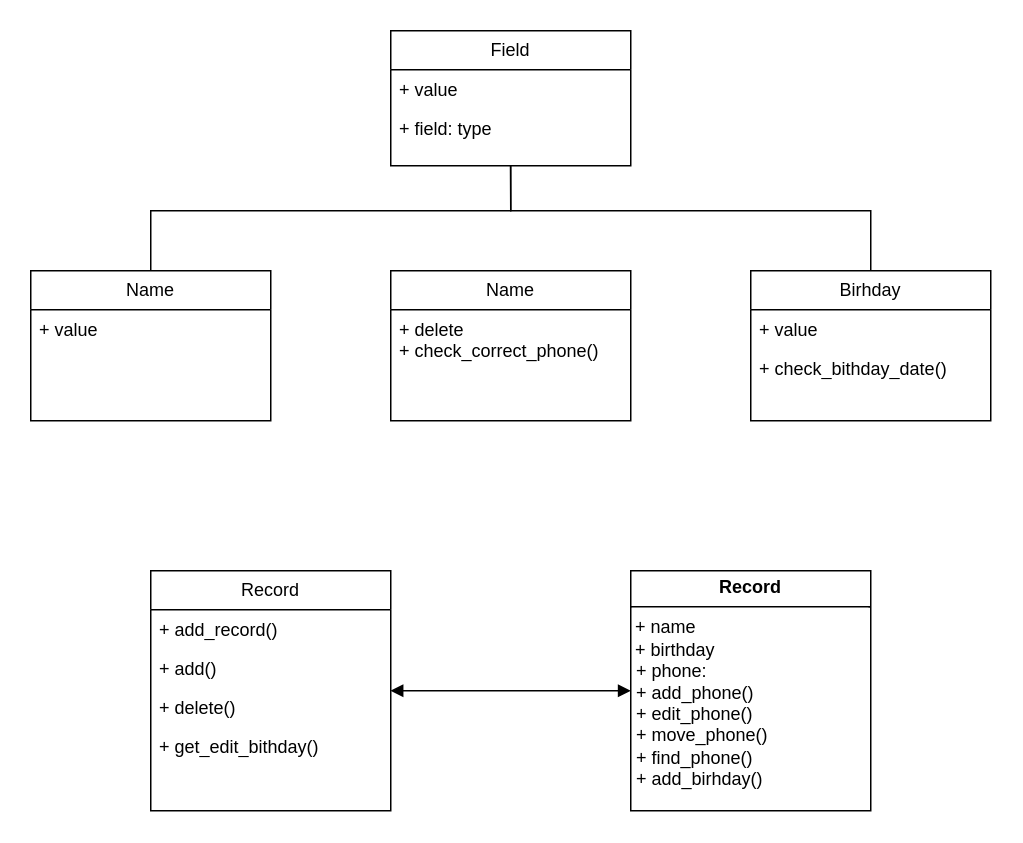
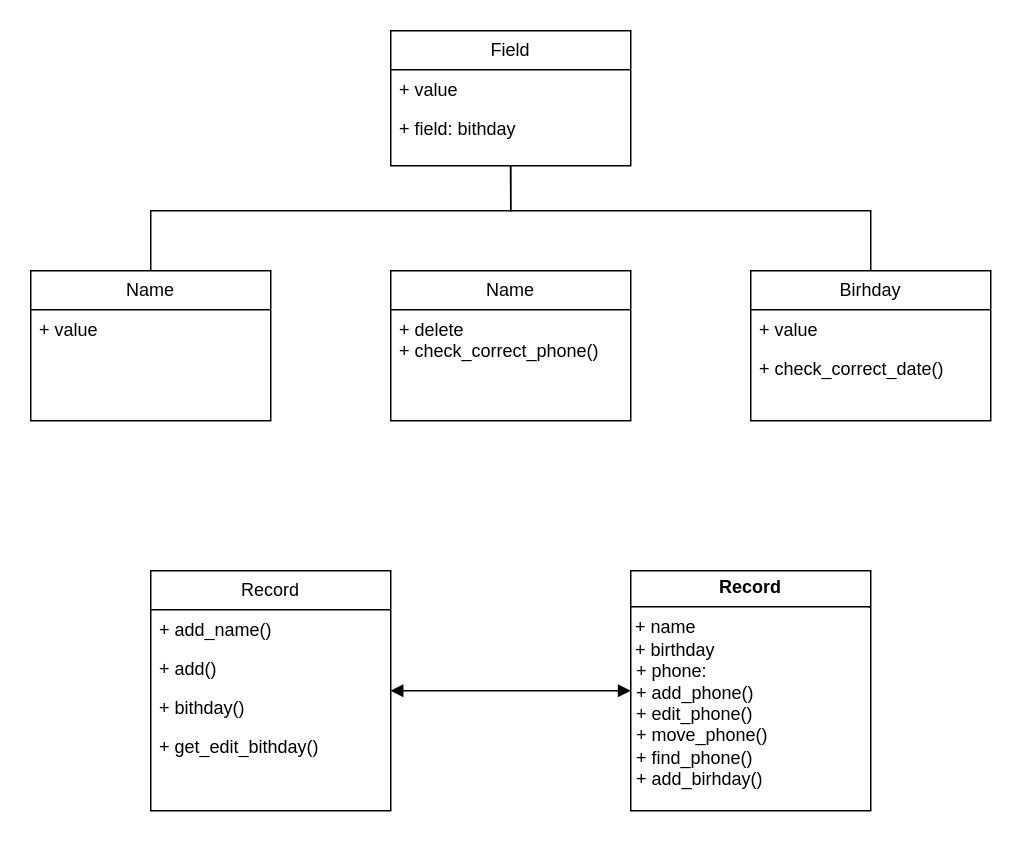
node "+ field: type": label "+ field: type" -> "+ field: bithday"
node "+ check_bithday_date()": label "+ check_bithday_date()" -> "+ check_correct_date()"
node "+ add_record()": label "+ add_record()" -> "+ add_name()"
node "+ delete()": label "+ delete()" -> "+ bithday()"
